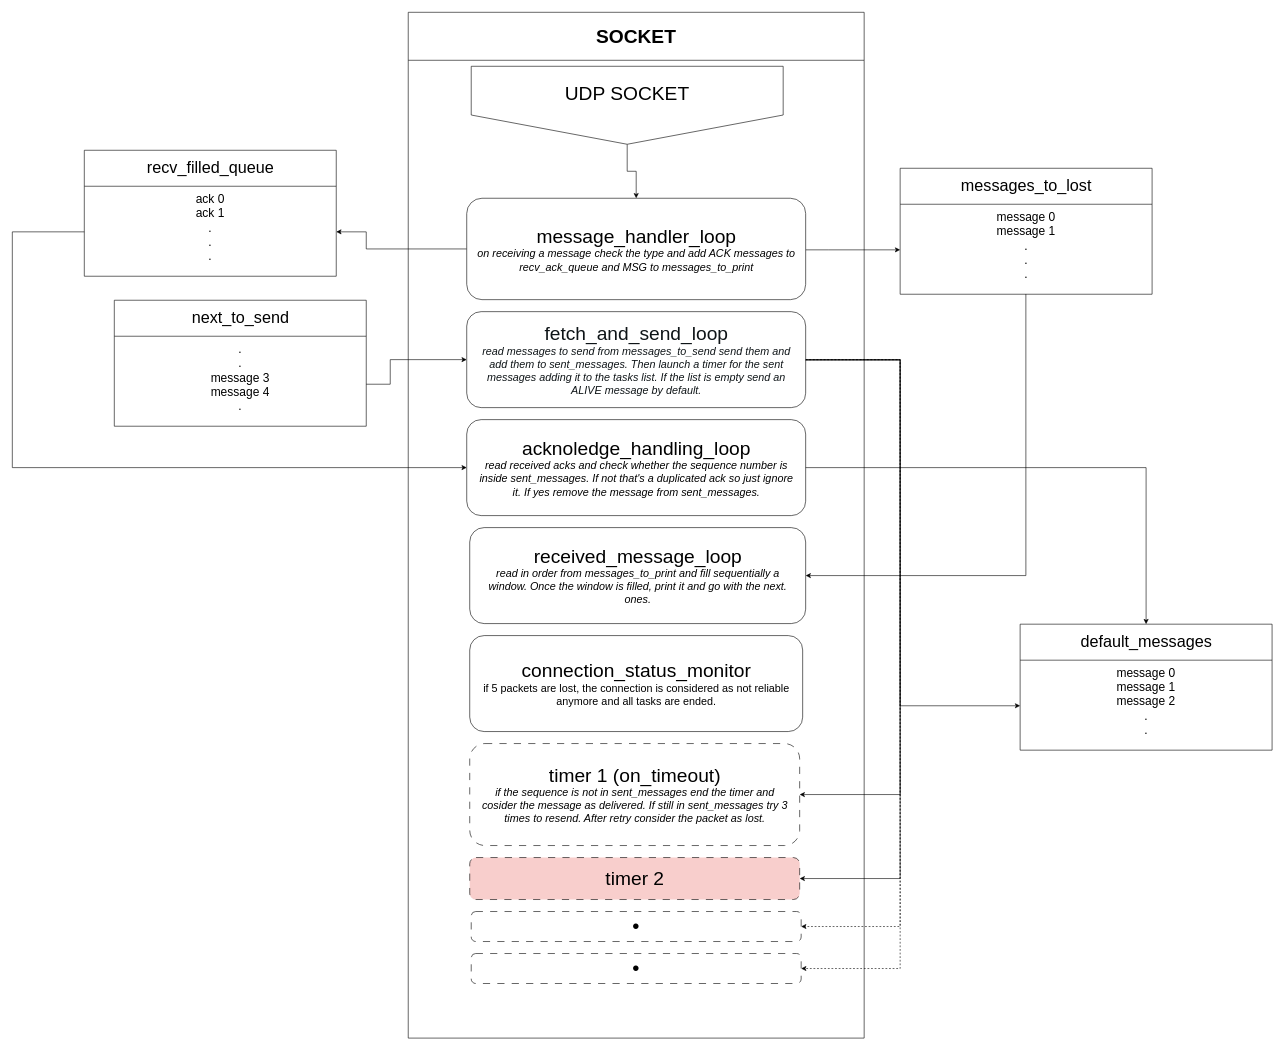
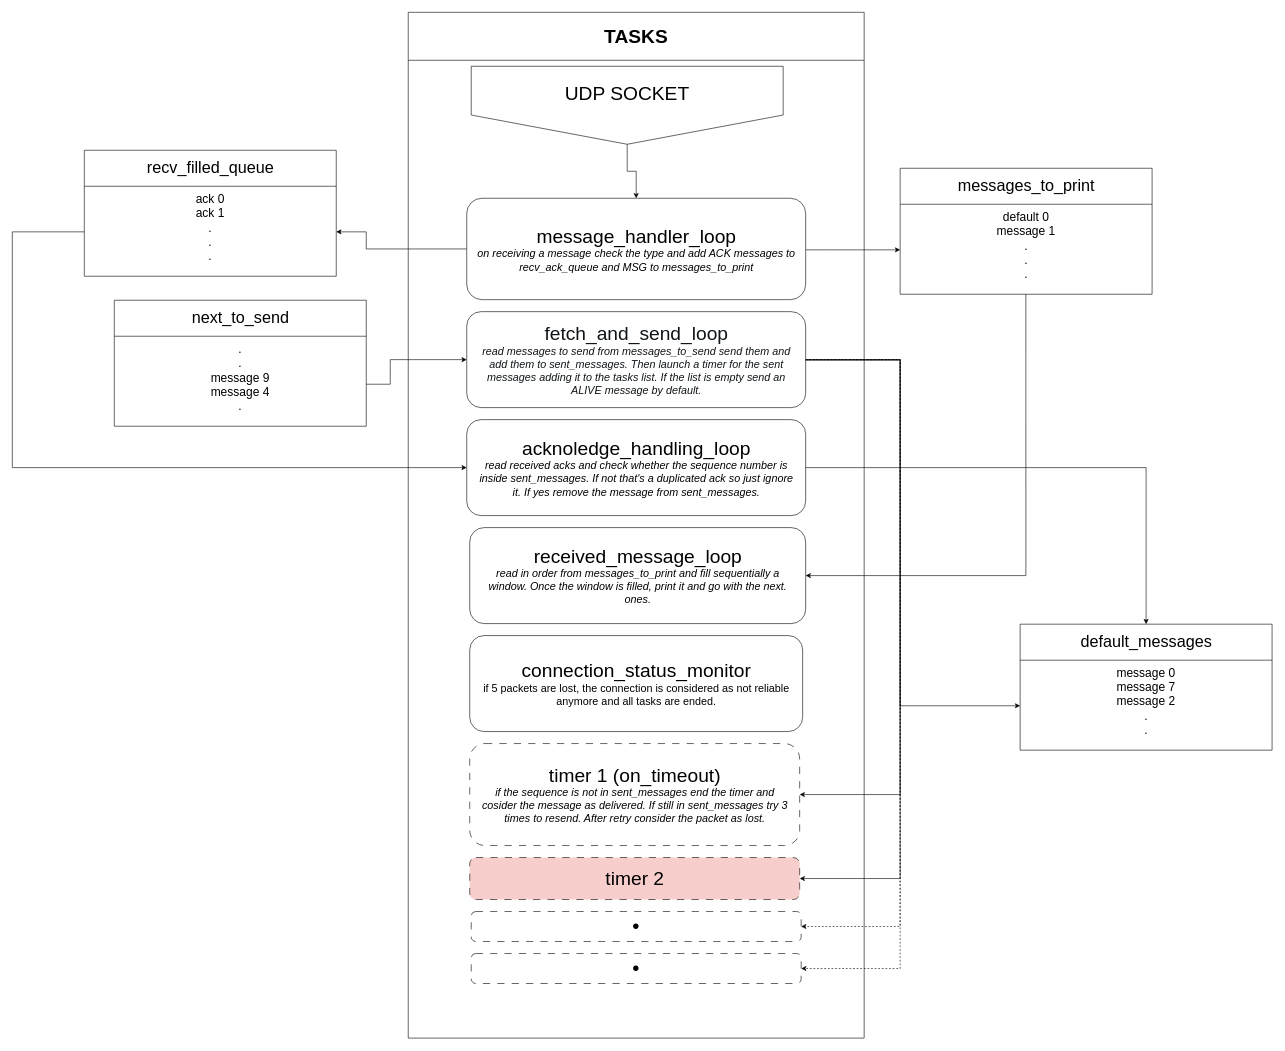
node "SOCKET": label "SOCKET" -> "TASKS"
node "messages_to_lost": label "messages_to_lost" -> "messages_to_print"
node "message 0 message 1 . . .": label "message 0 message 1 . . ." -> "default 0 message 1 . . ."
node ". . message 3 message 4 .": label ". . message 3 message 4 ." -> ". . message 9 message 4 ."
node "message 0 message 1 message 2 . .": label "message 0 message 1 message 2 . ." -> "message 0 message 7 message 2 . ."
